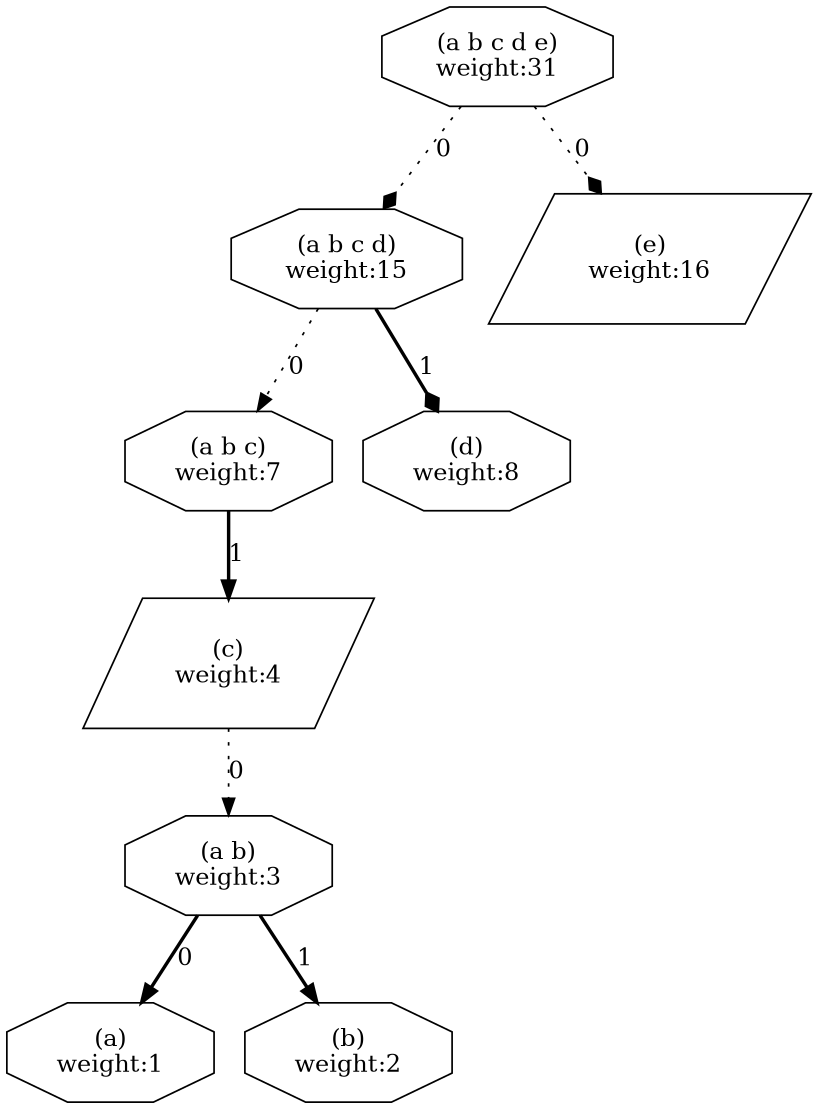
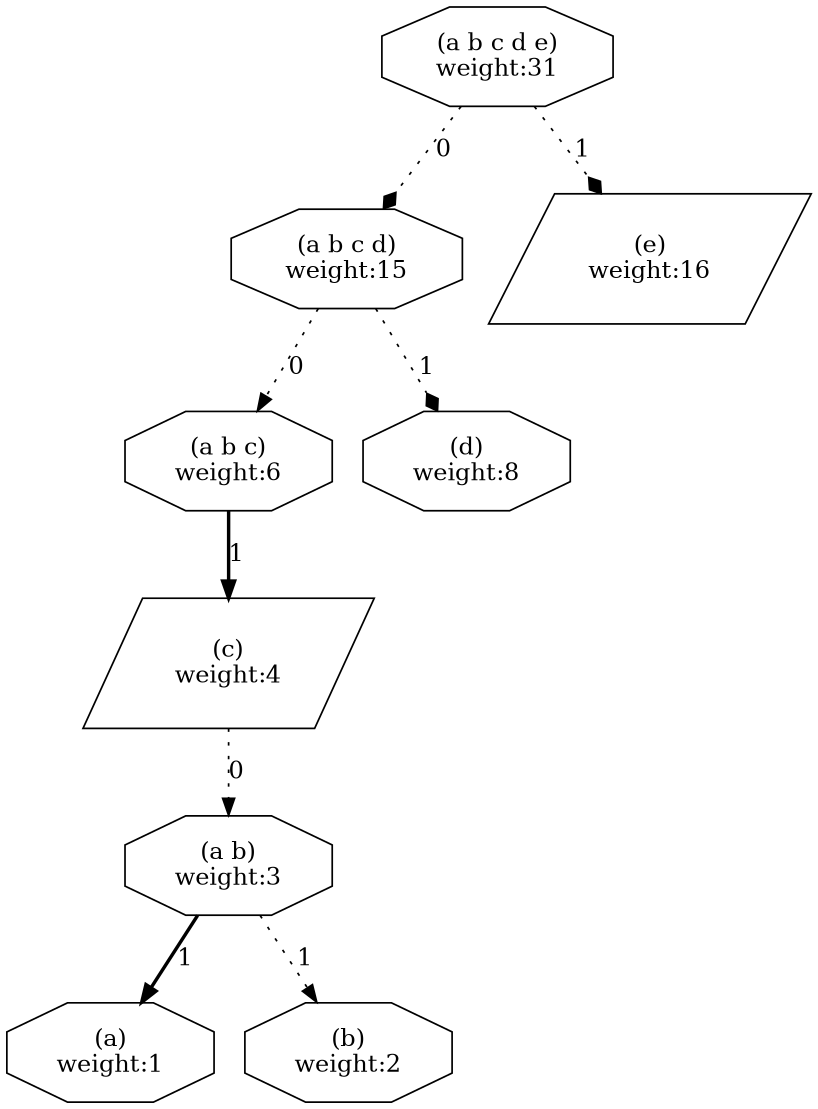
edge "(a b c d e) weight:31" -> "(e) weight:16": label "0" -> "1"
edge "(a b c d) weight:15" -> "(d) weight:8": style bold -> dotted
node "(a b c) weight:7": label "(a b c) weight:7" -> "(a b c) weight:6"
edge "(a b) weight:3" -> "(b) weight:2": style bold -> dotted
edge "(a b) weight:3" -> "(a) weight:1": label "0" -> "1"
